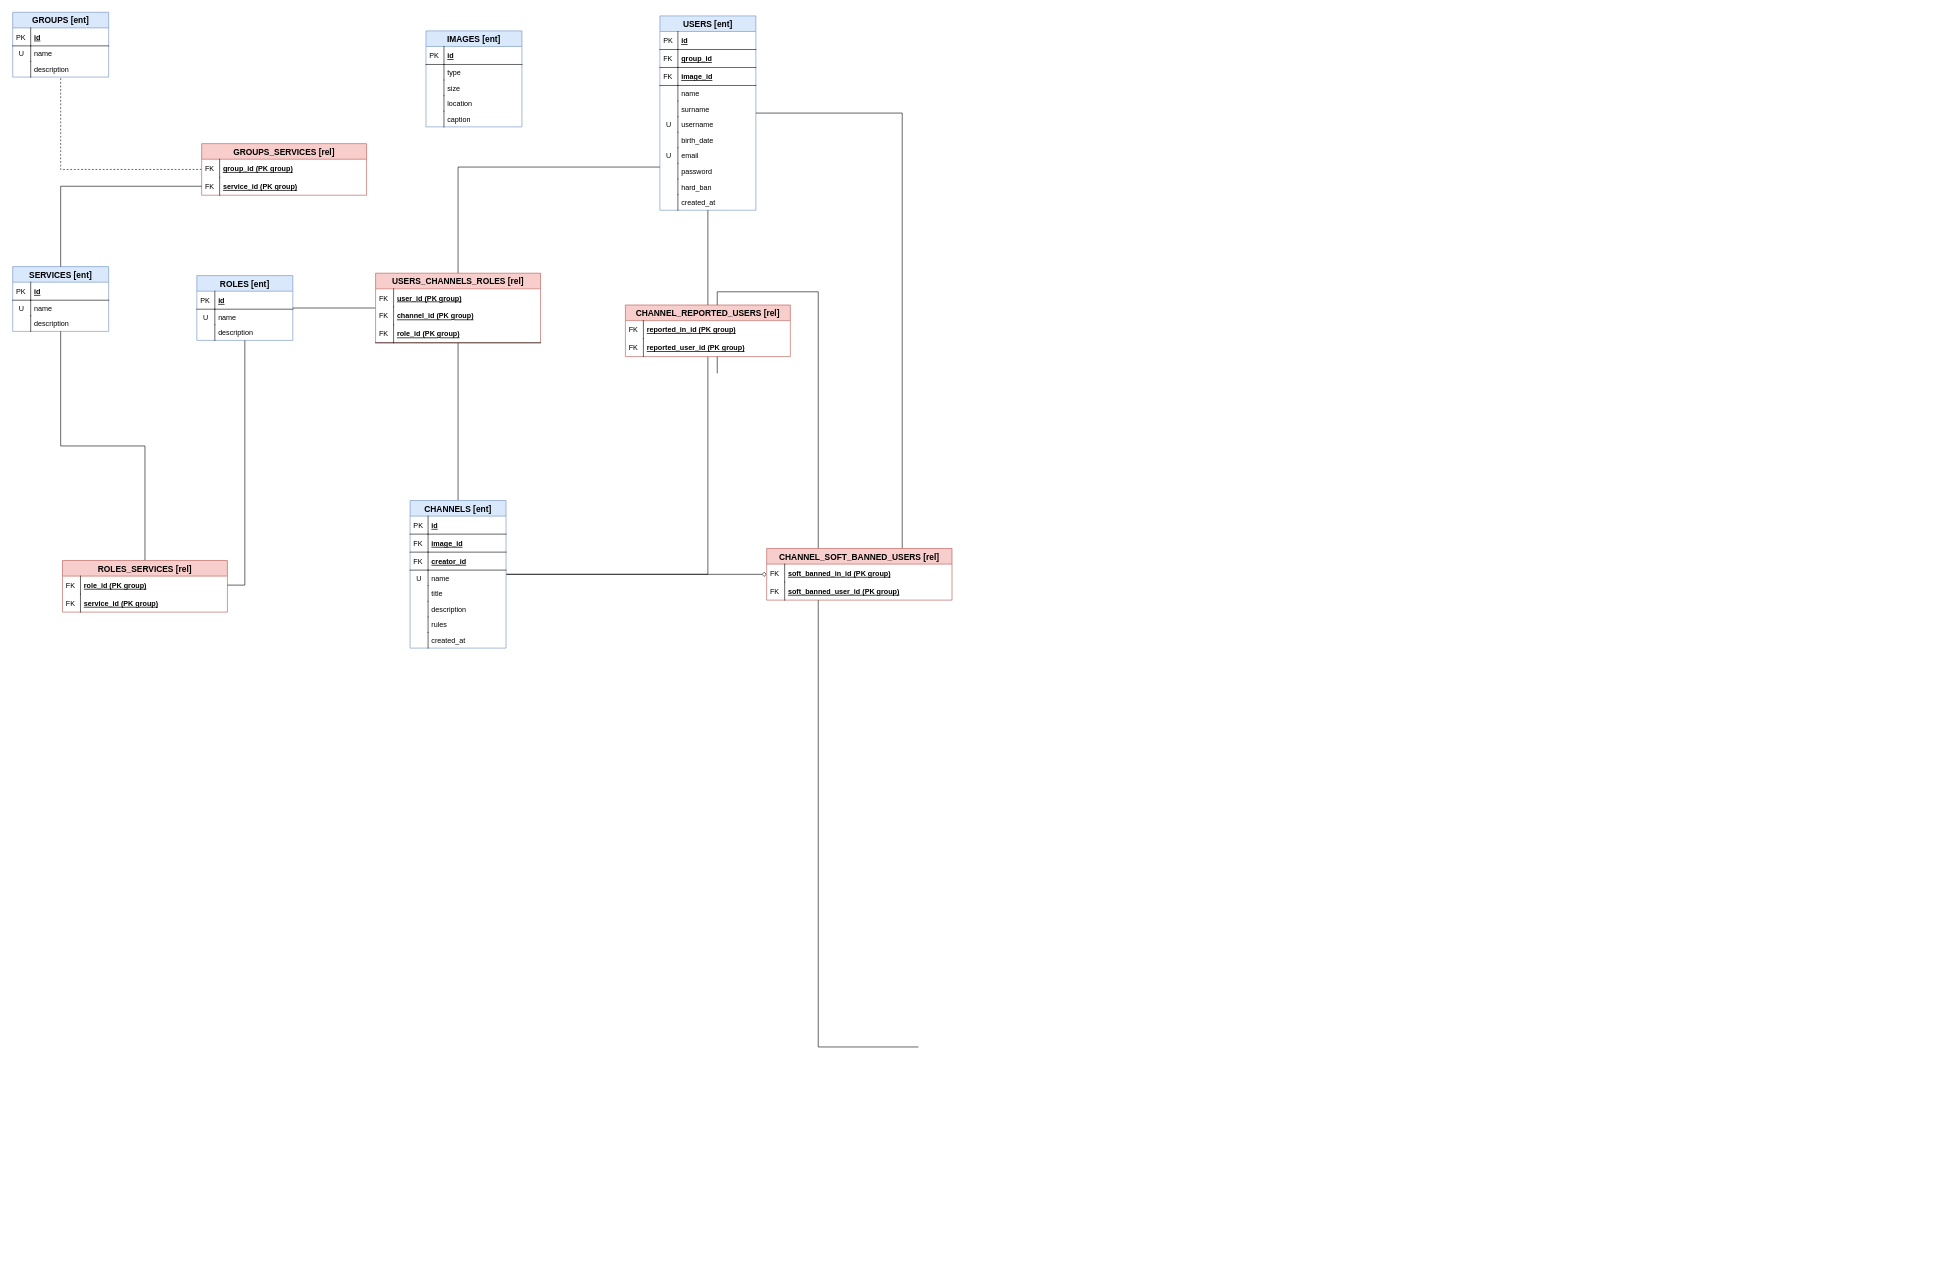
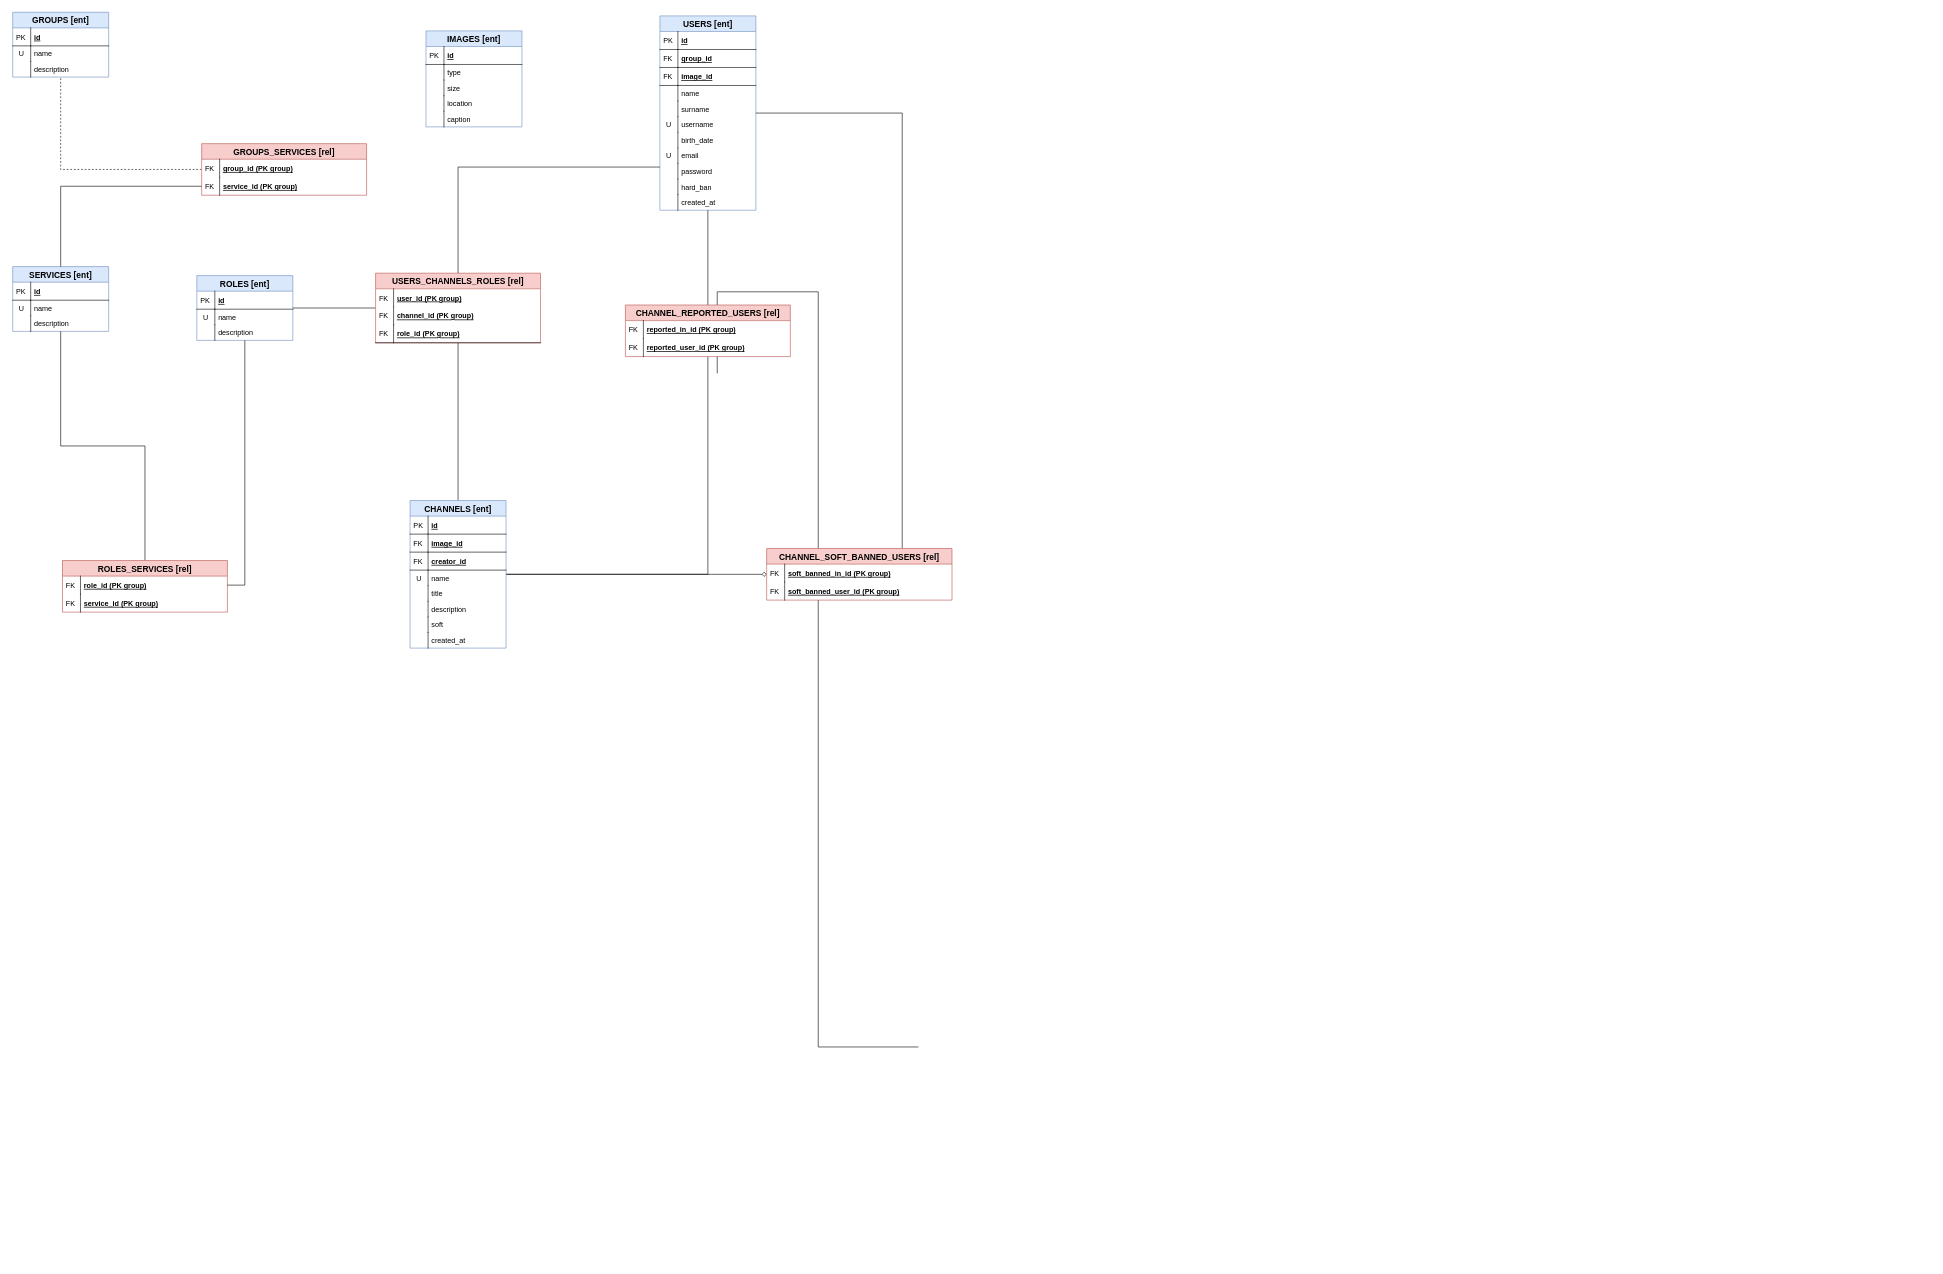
node "rules": label "rules" -> "soft"
